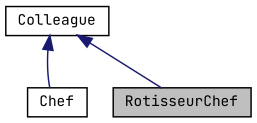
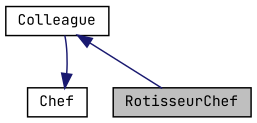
edge "Chef" -> "Colleague": reversed
